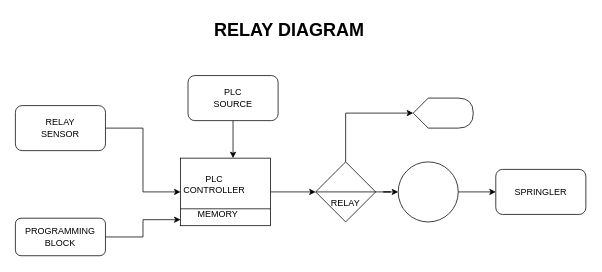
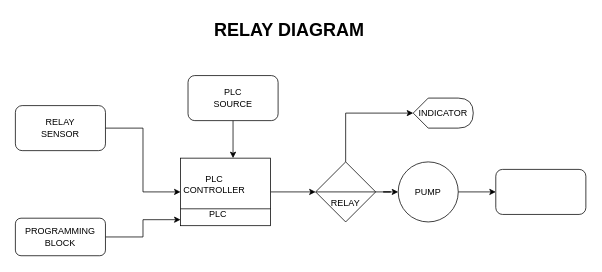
node "INDICATOR": added
node "PUMP": added
node "SPRINGLER": removed
node "MEMORY": label "MEMORY" -> "PLC"
